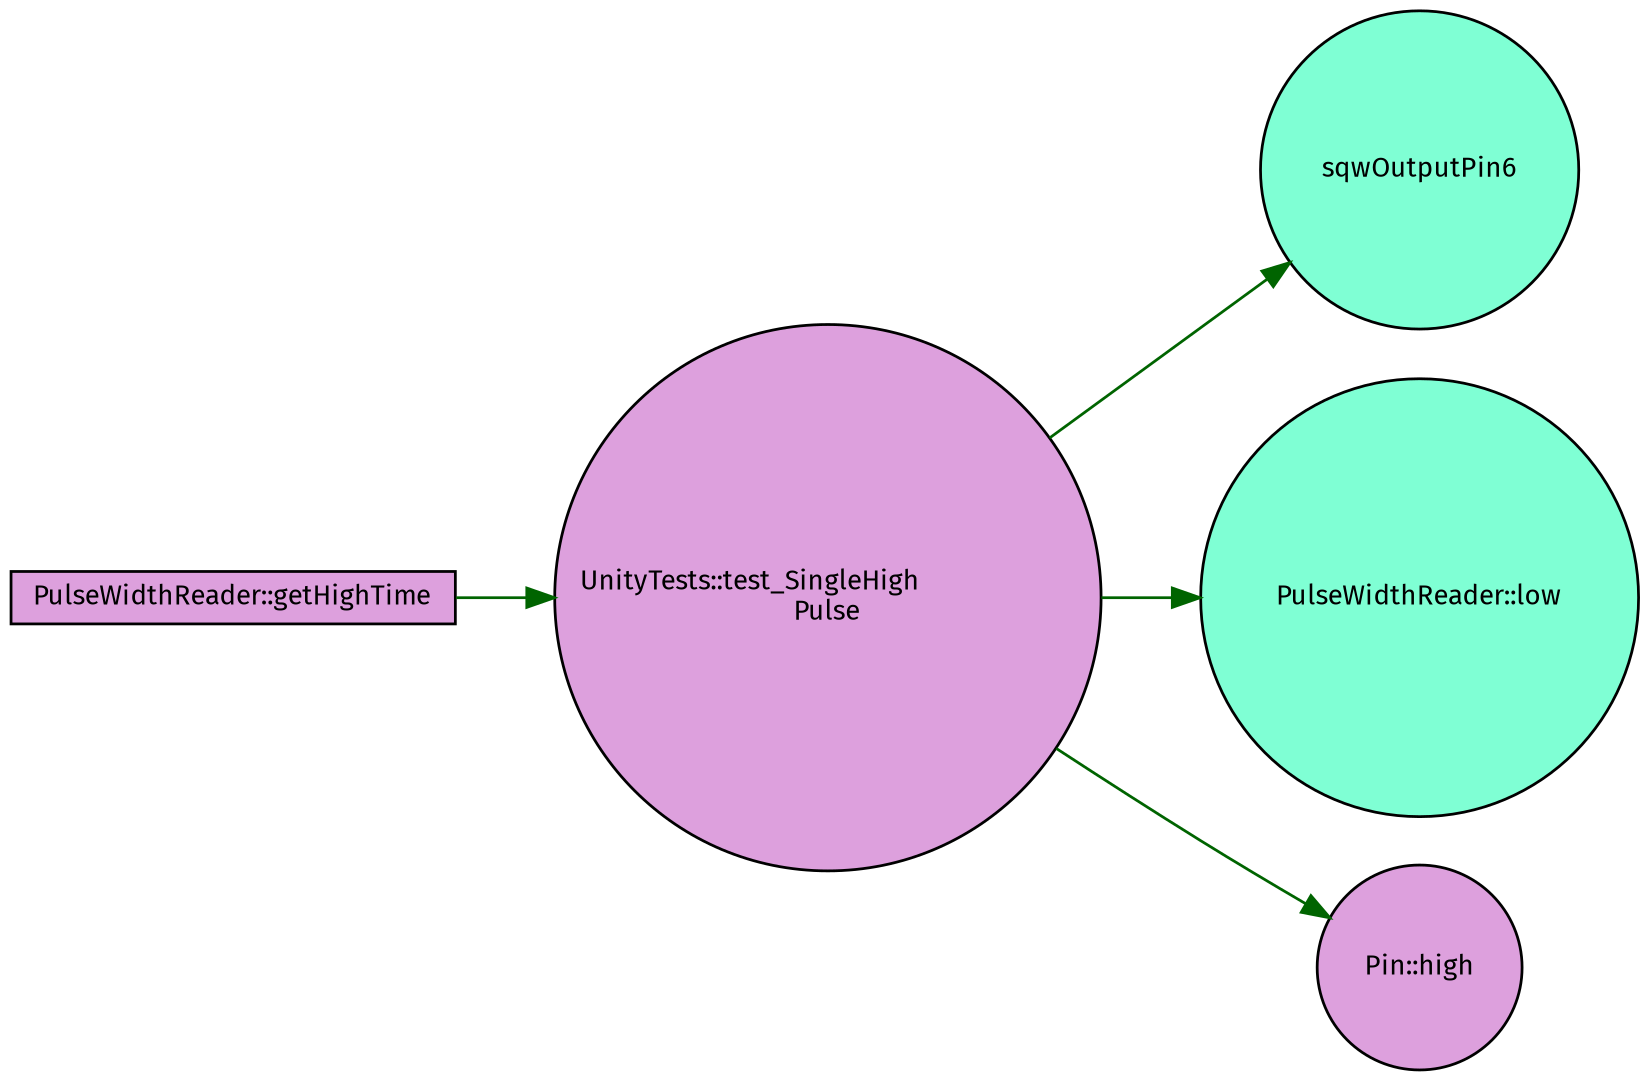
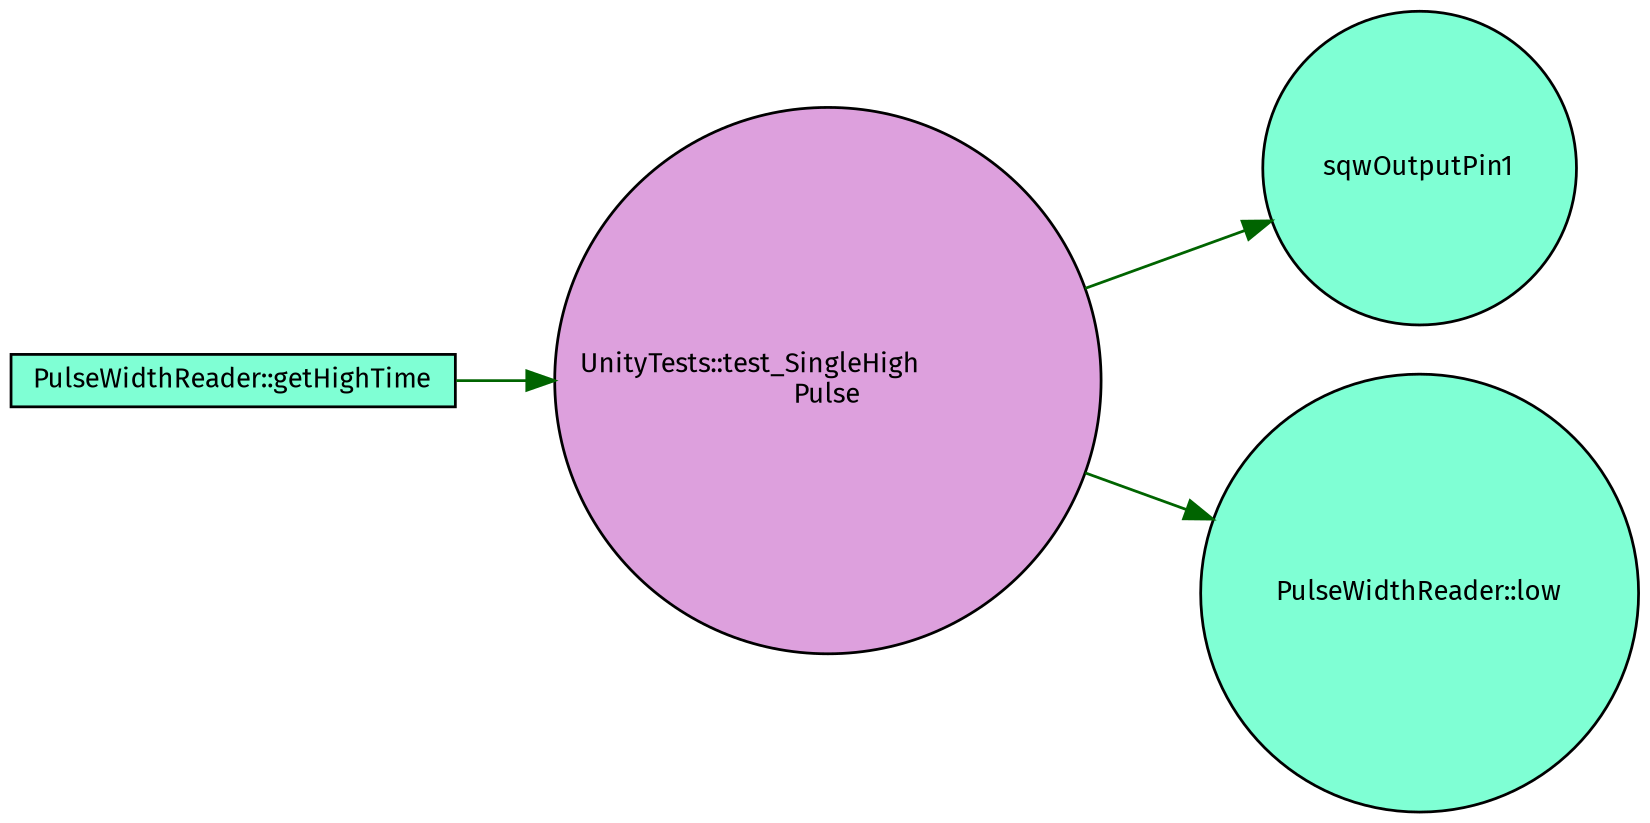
node "sqwOutputPin6": label "sqwOutputPin6" -> "sqwOutputPin1"
node "PulseWidthReader::getHighTime": fillcolor plum -> aquamarine
node "Pin::high": removed
